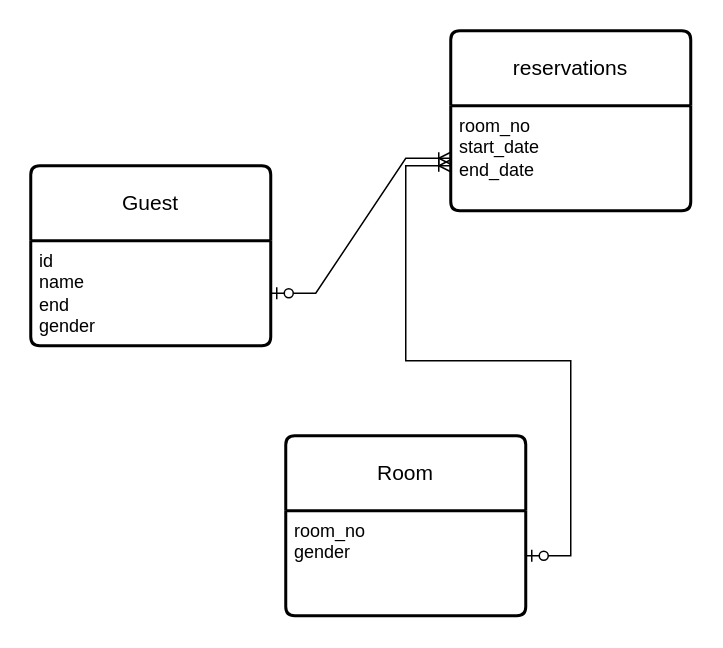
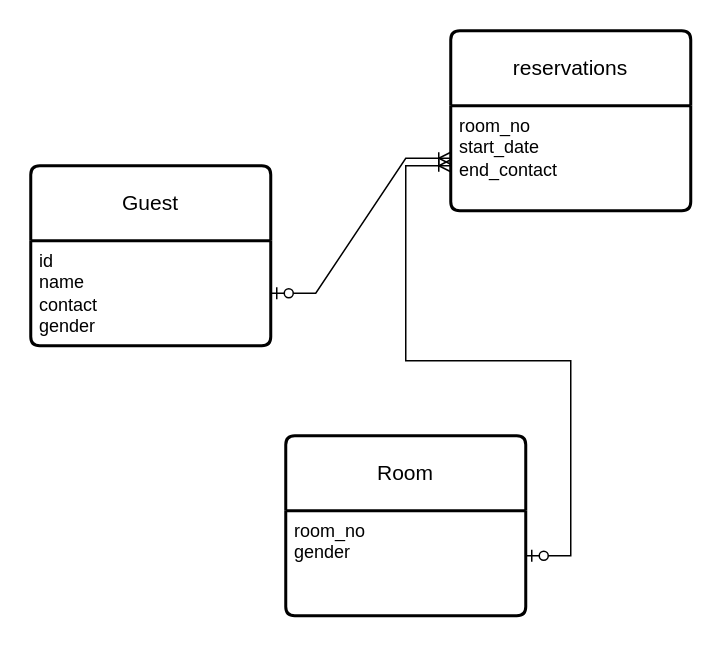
node "room_no start_date end_date": label "room_no start_date end_date" -> "room_no start_date end_contact"
node "id name end gender": label "id name end gender" -> "id name contact gender"
